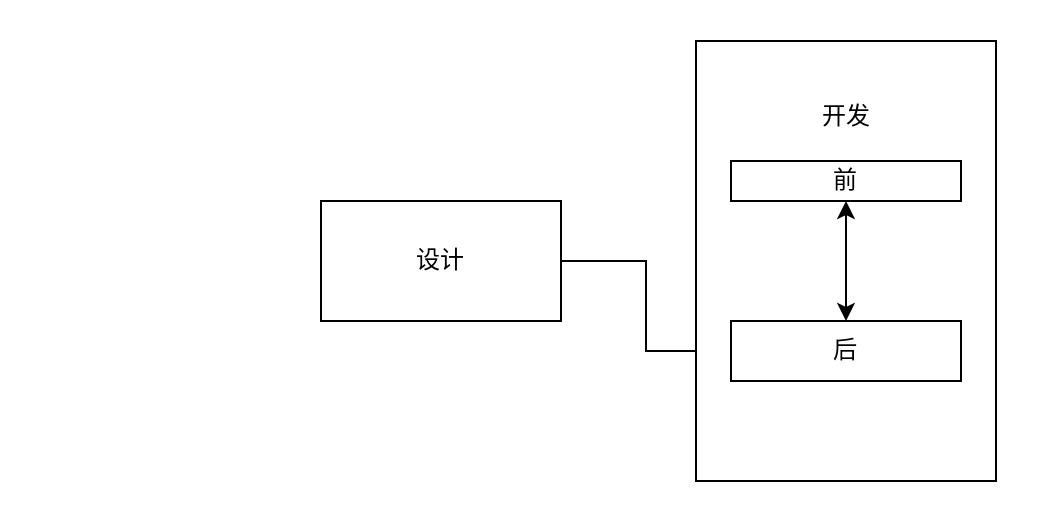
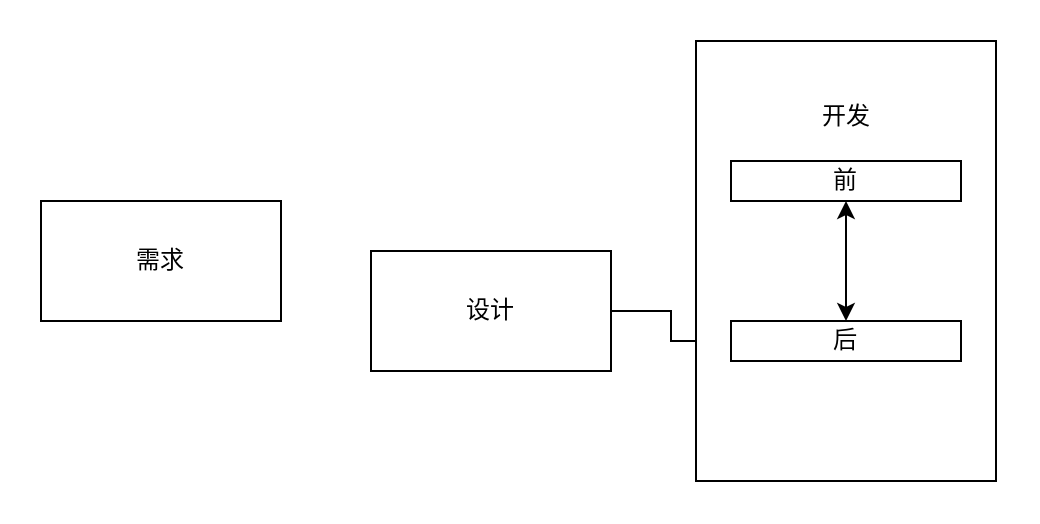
node "需求": added
node "设计": moved (441, 261) -> (491, 311)
node "后": size 230x60 -> 230x40
